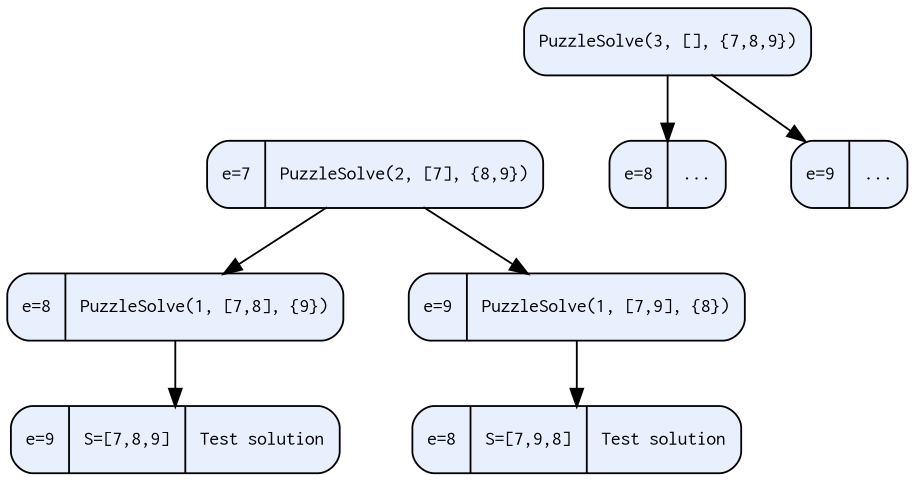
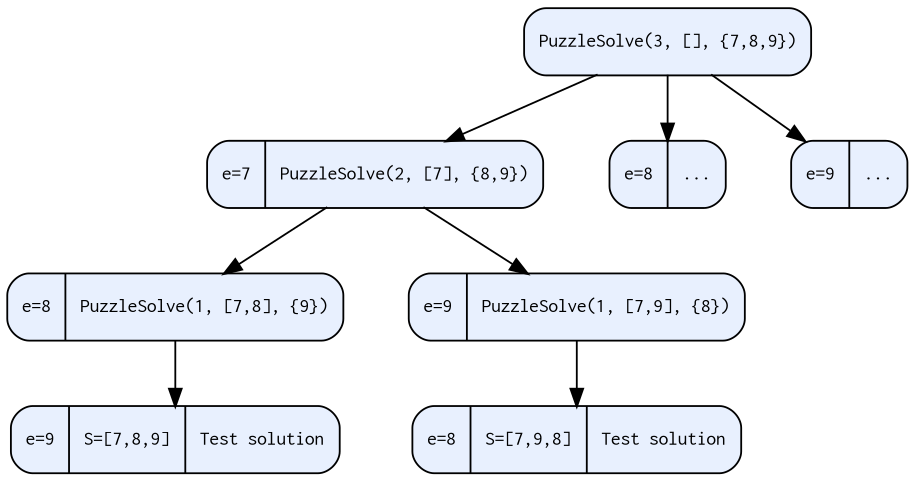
edge "PuzzleSolve(3, [], {7,8,9})" -> "e=7": added
